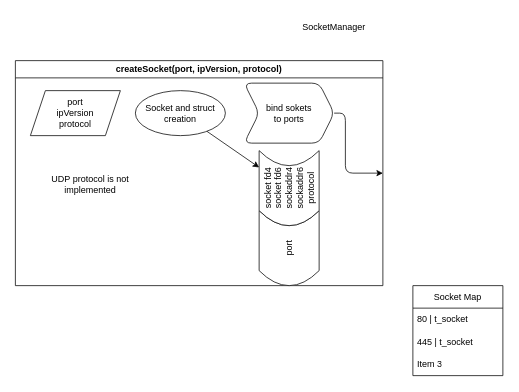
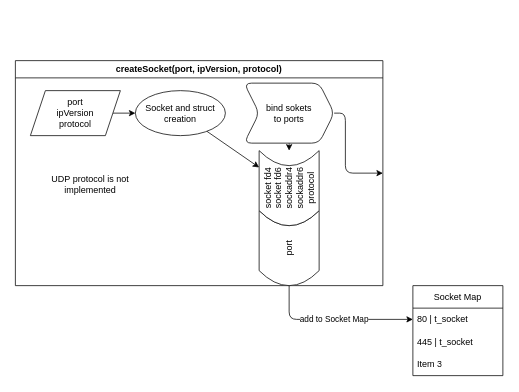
node "SocketManager": removed
edge "port ipVersion protocol" -> "Socket and struct creation": added
edge "bind sokets to ports" -> "socket fd4 socket fd6 sockaddr4 sockaddr6 protocol": added
edge "port" -> "80 | t_socket": added, label "add to Socket Map"
